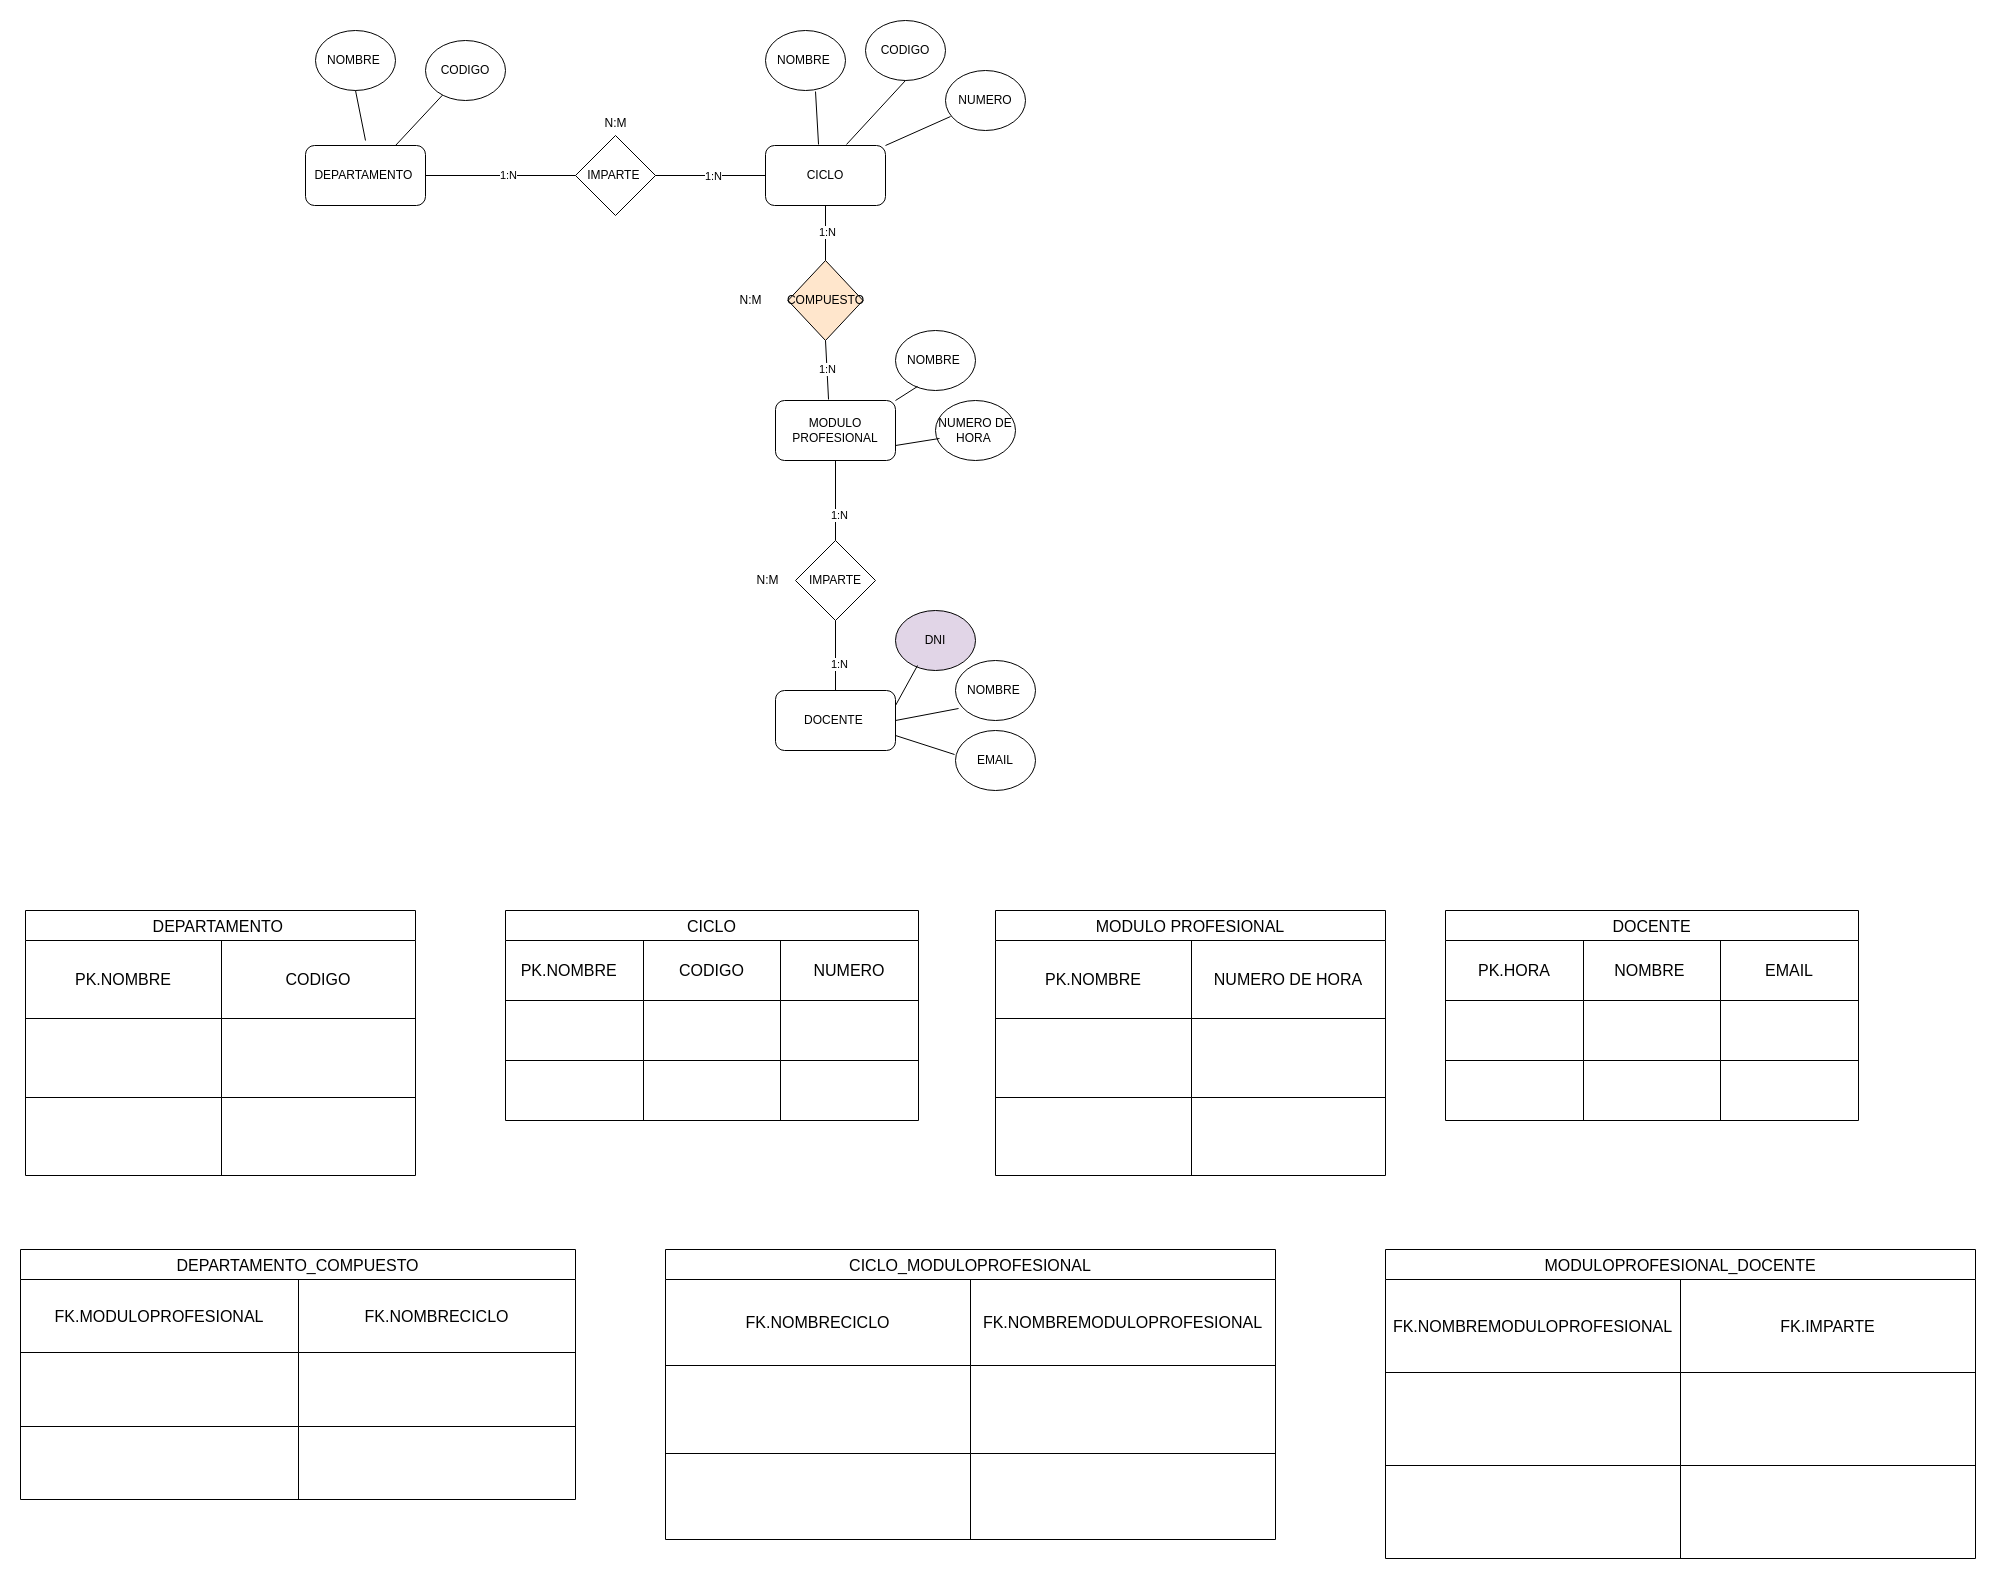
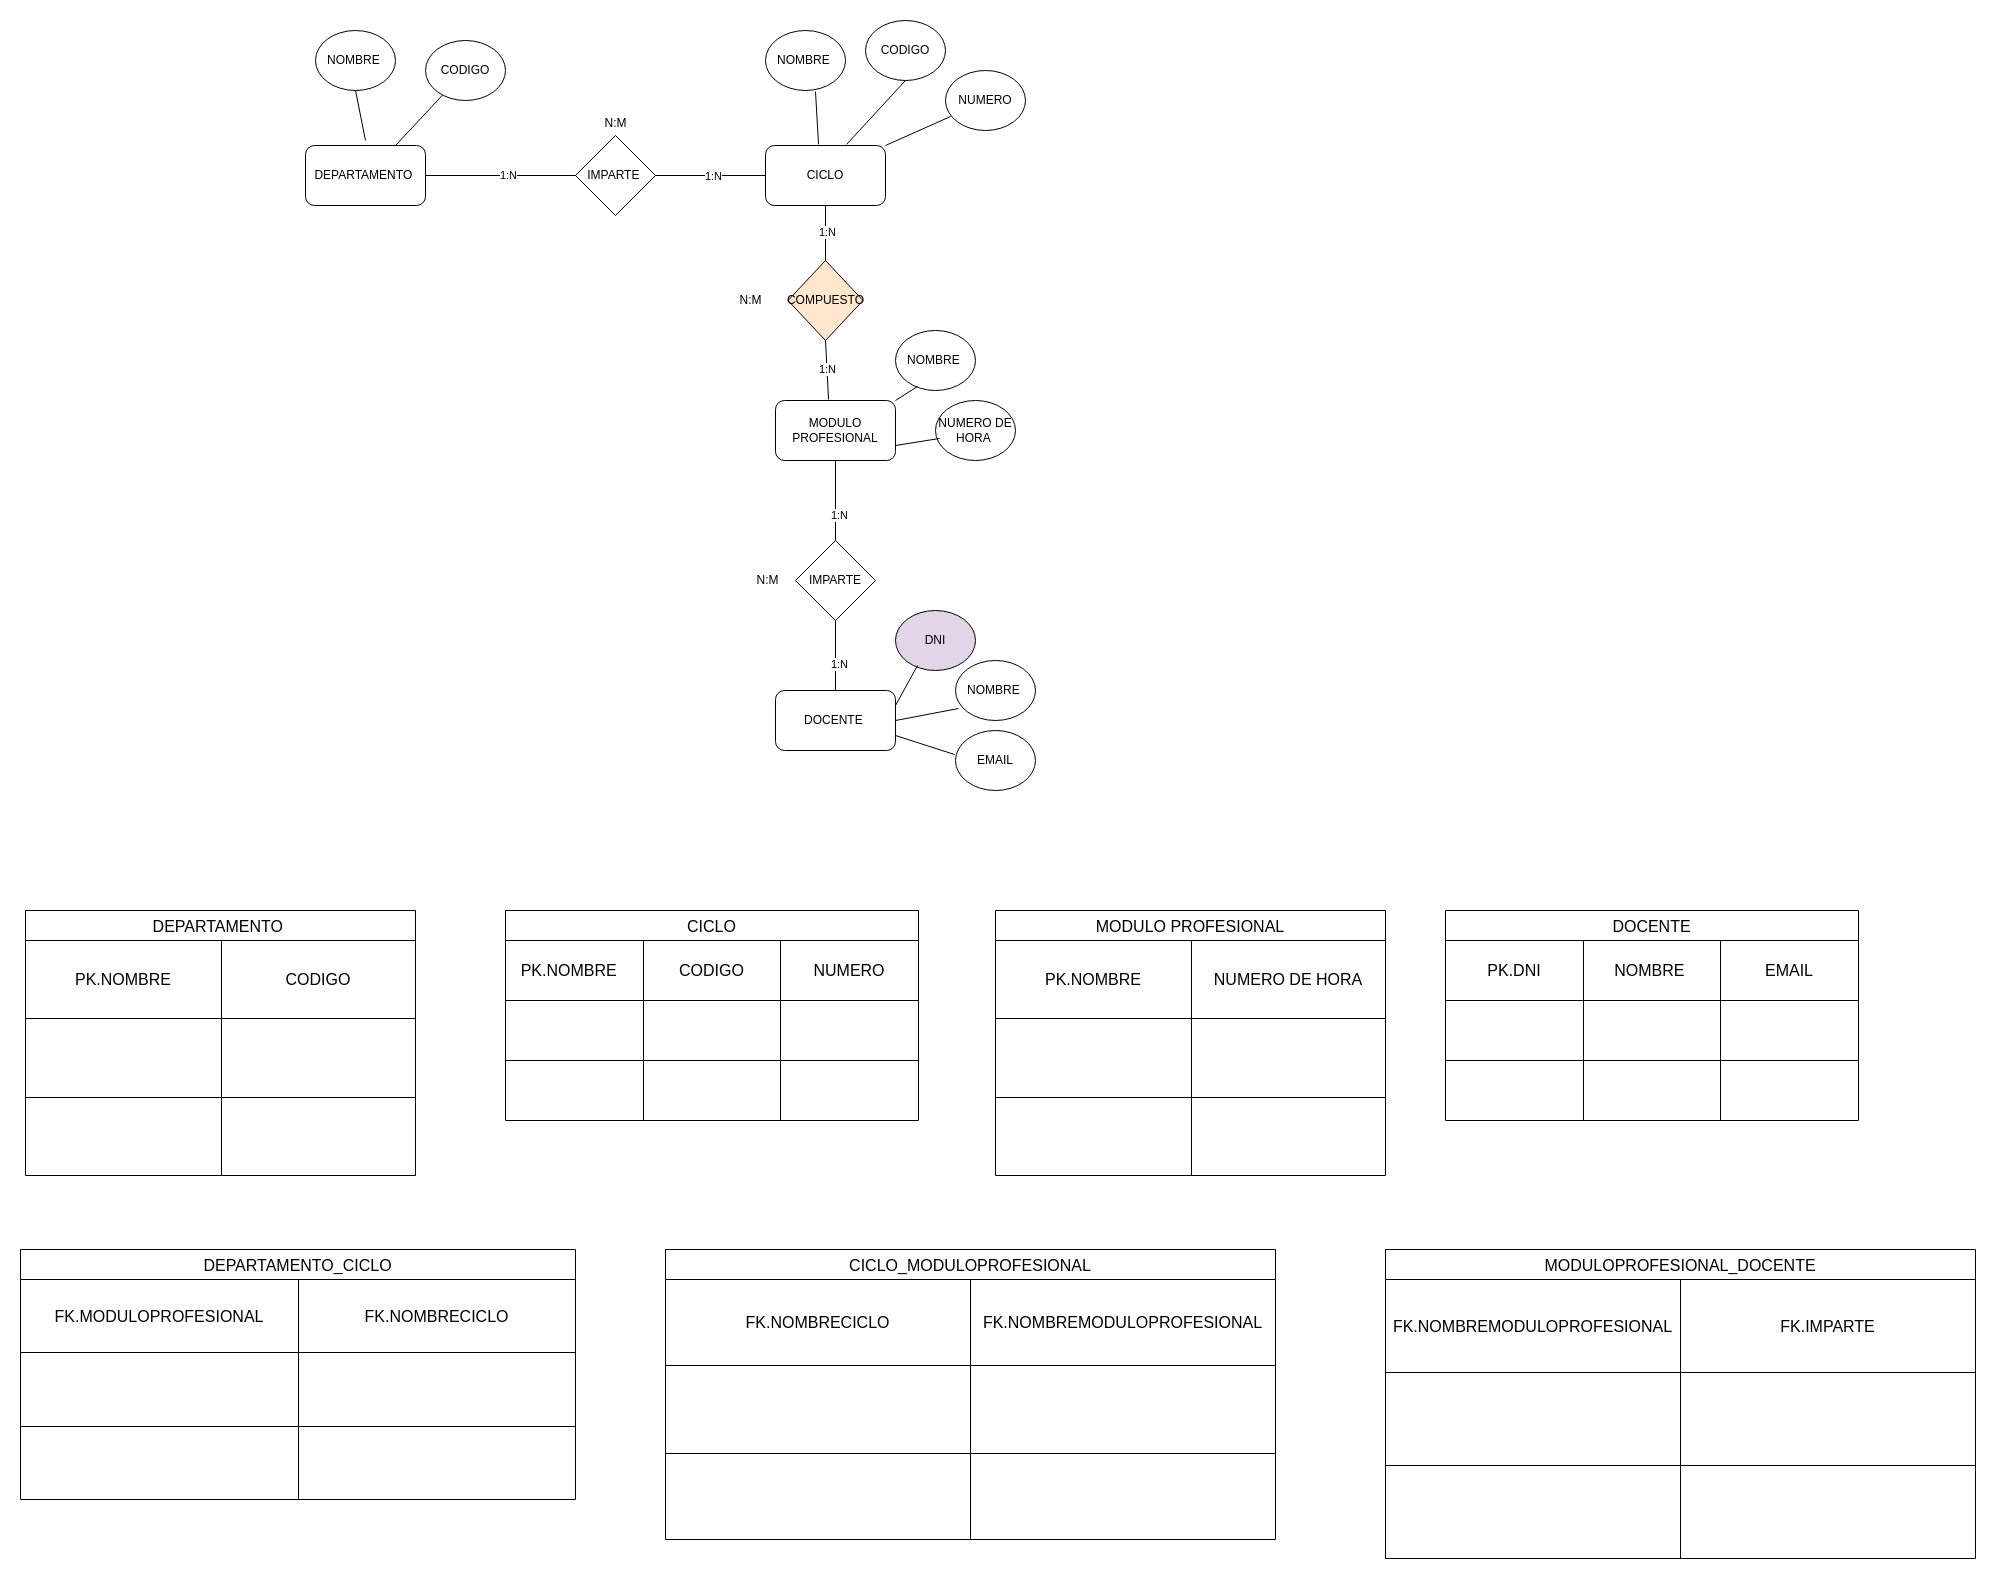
node "PK.HORA": label "PK.HORA" -> "PK.DNI"
node "DEPARTAMENTO_COMPUESTO": label "DEPARTAMENTO_COMPUESTO" -> "DEPARTAMENTO_CICLO"
